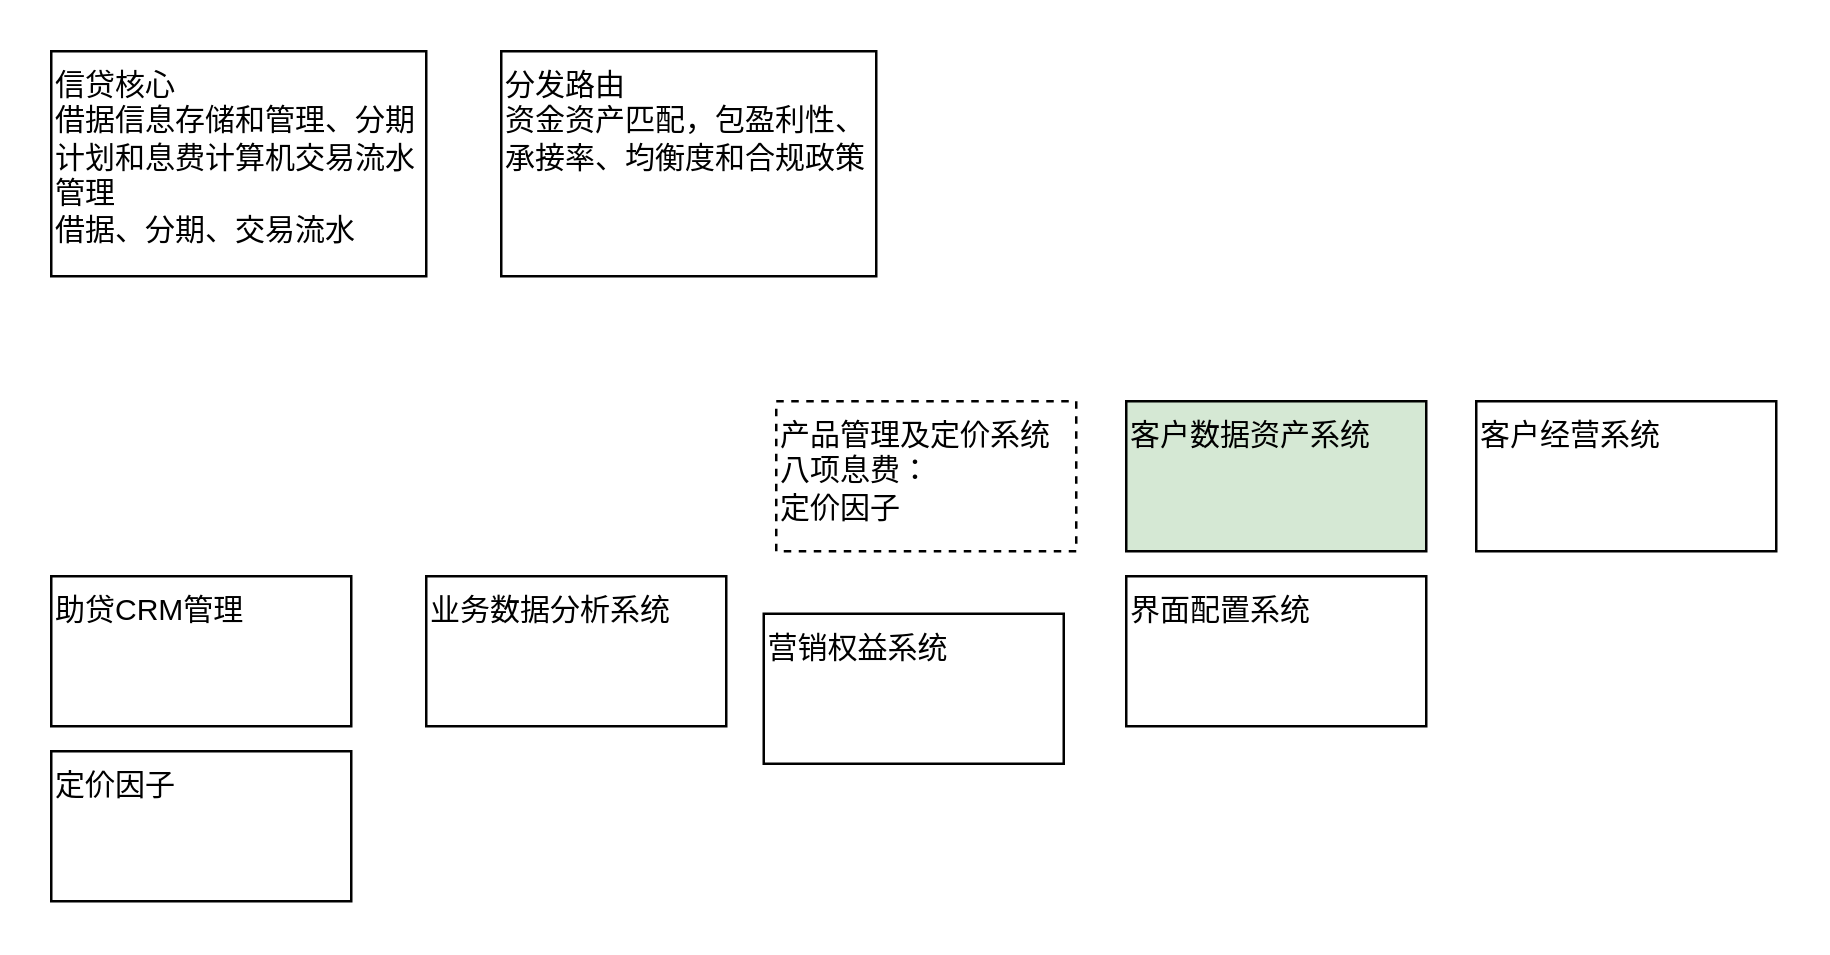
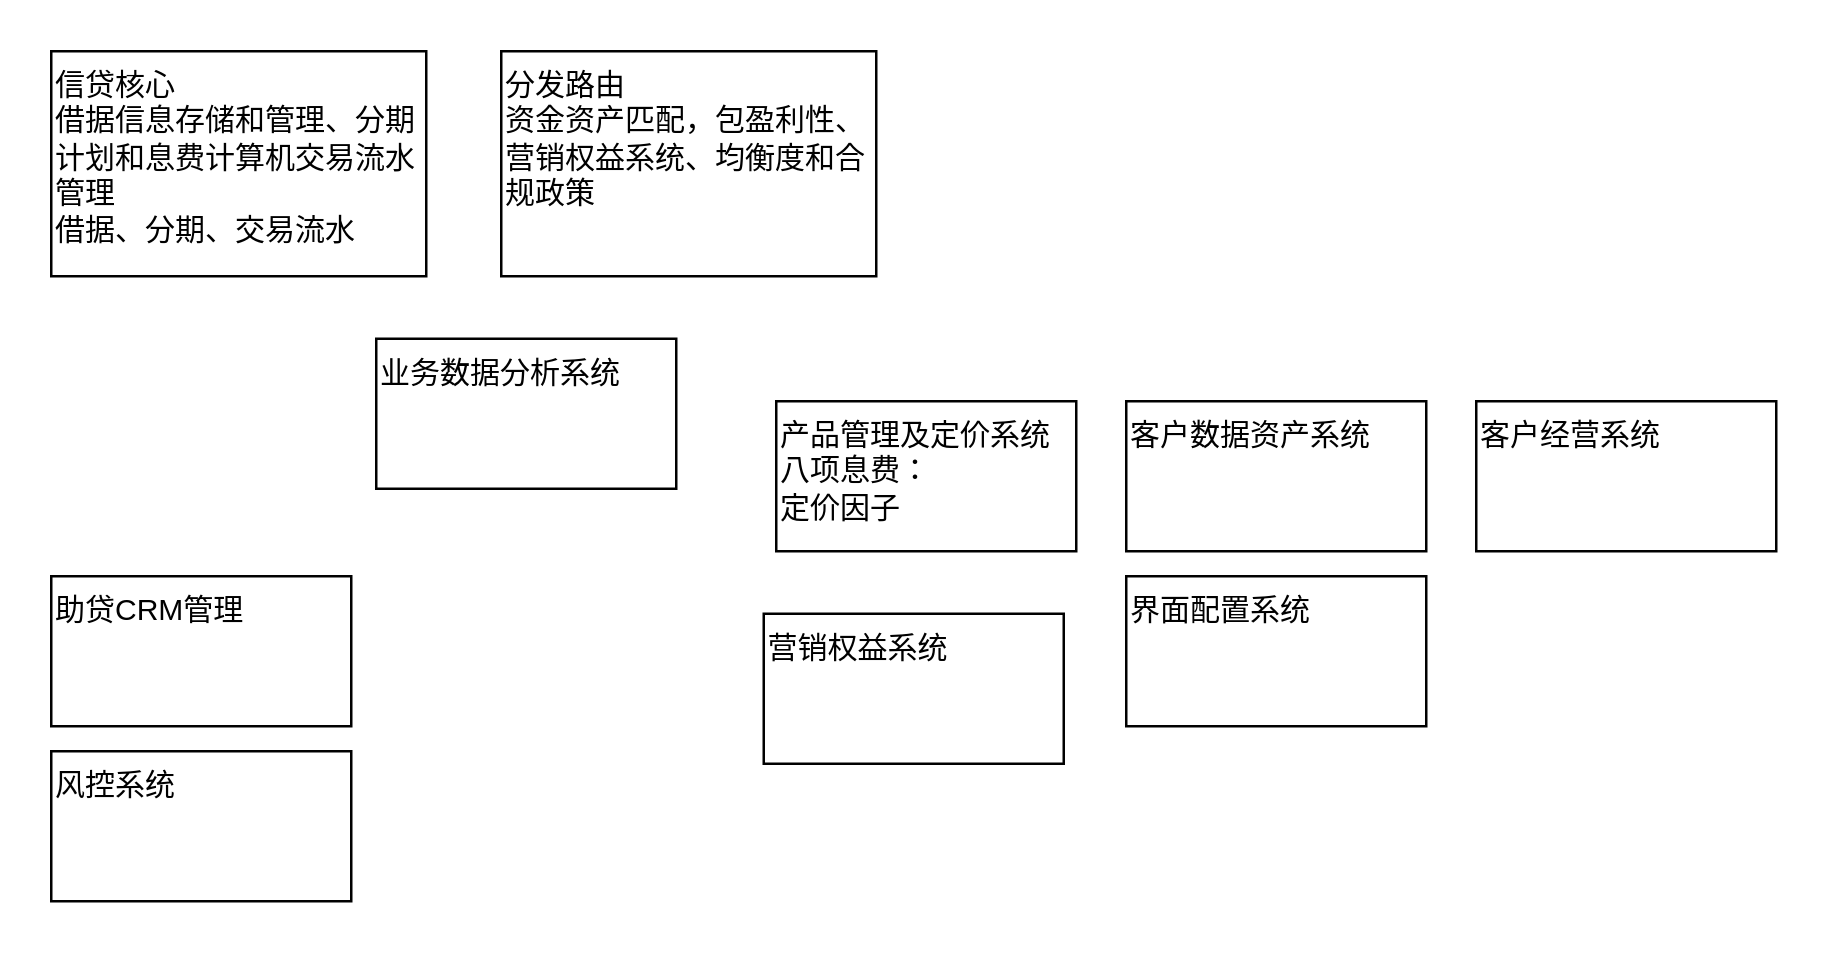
node "分发路由 资金资产匹配，包盈利性、承接率、均衡度和合规政策": label "分发路由 资金资产匹配，包盈利性、承接率、均衡度和合规政策" -> "分发路由 资金资产匹配，包盈利性、营销权益系统、均衡度和合规政策"
node "产品管理及定价系统 八项息费： 定价因子": style dashed -> solid
node "客户数据资产系统": fillcolor #d5e8d4 -> #ffffff
node "业务数据分析系统": moved (576, 651) -> (526, 414)
node "定价因子": label "定价因子" -> "风控系统"
